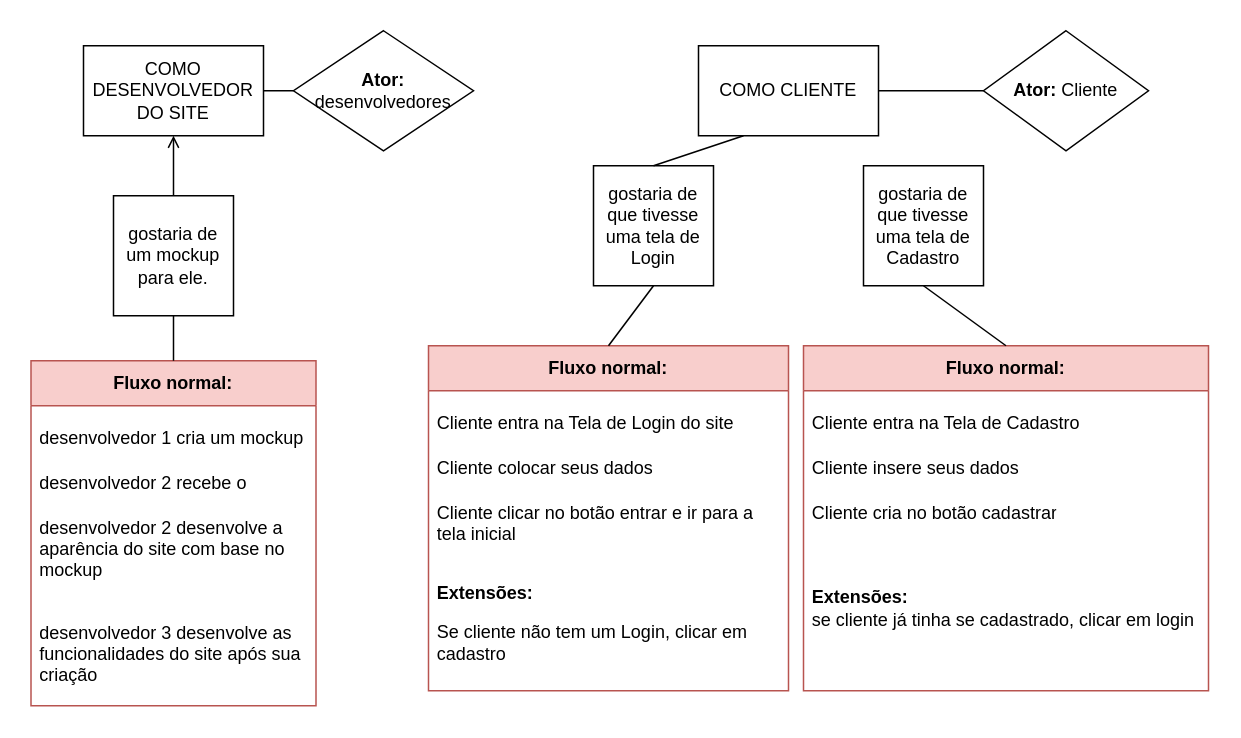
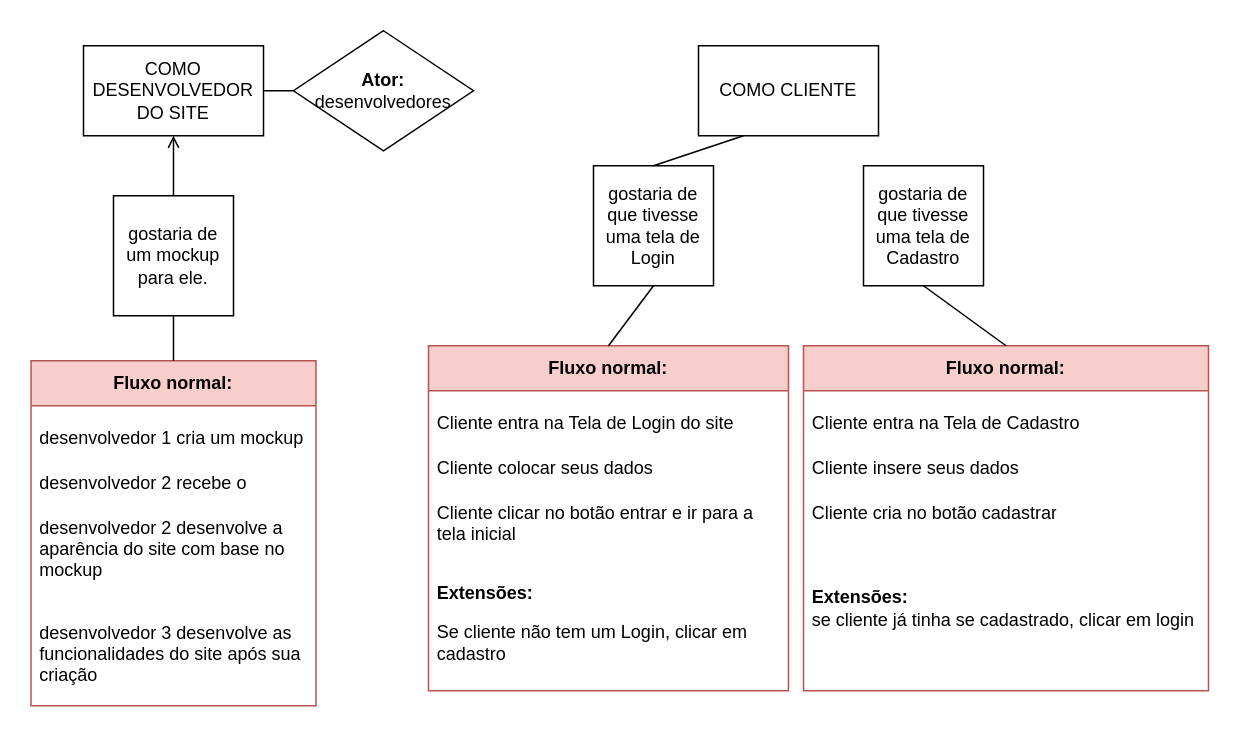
edge "COMO CLIENTE" -- "Ator: Cliente": removed
node "Ator: Cliente": removed
